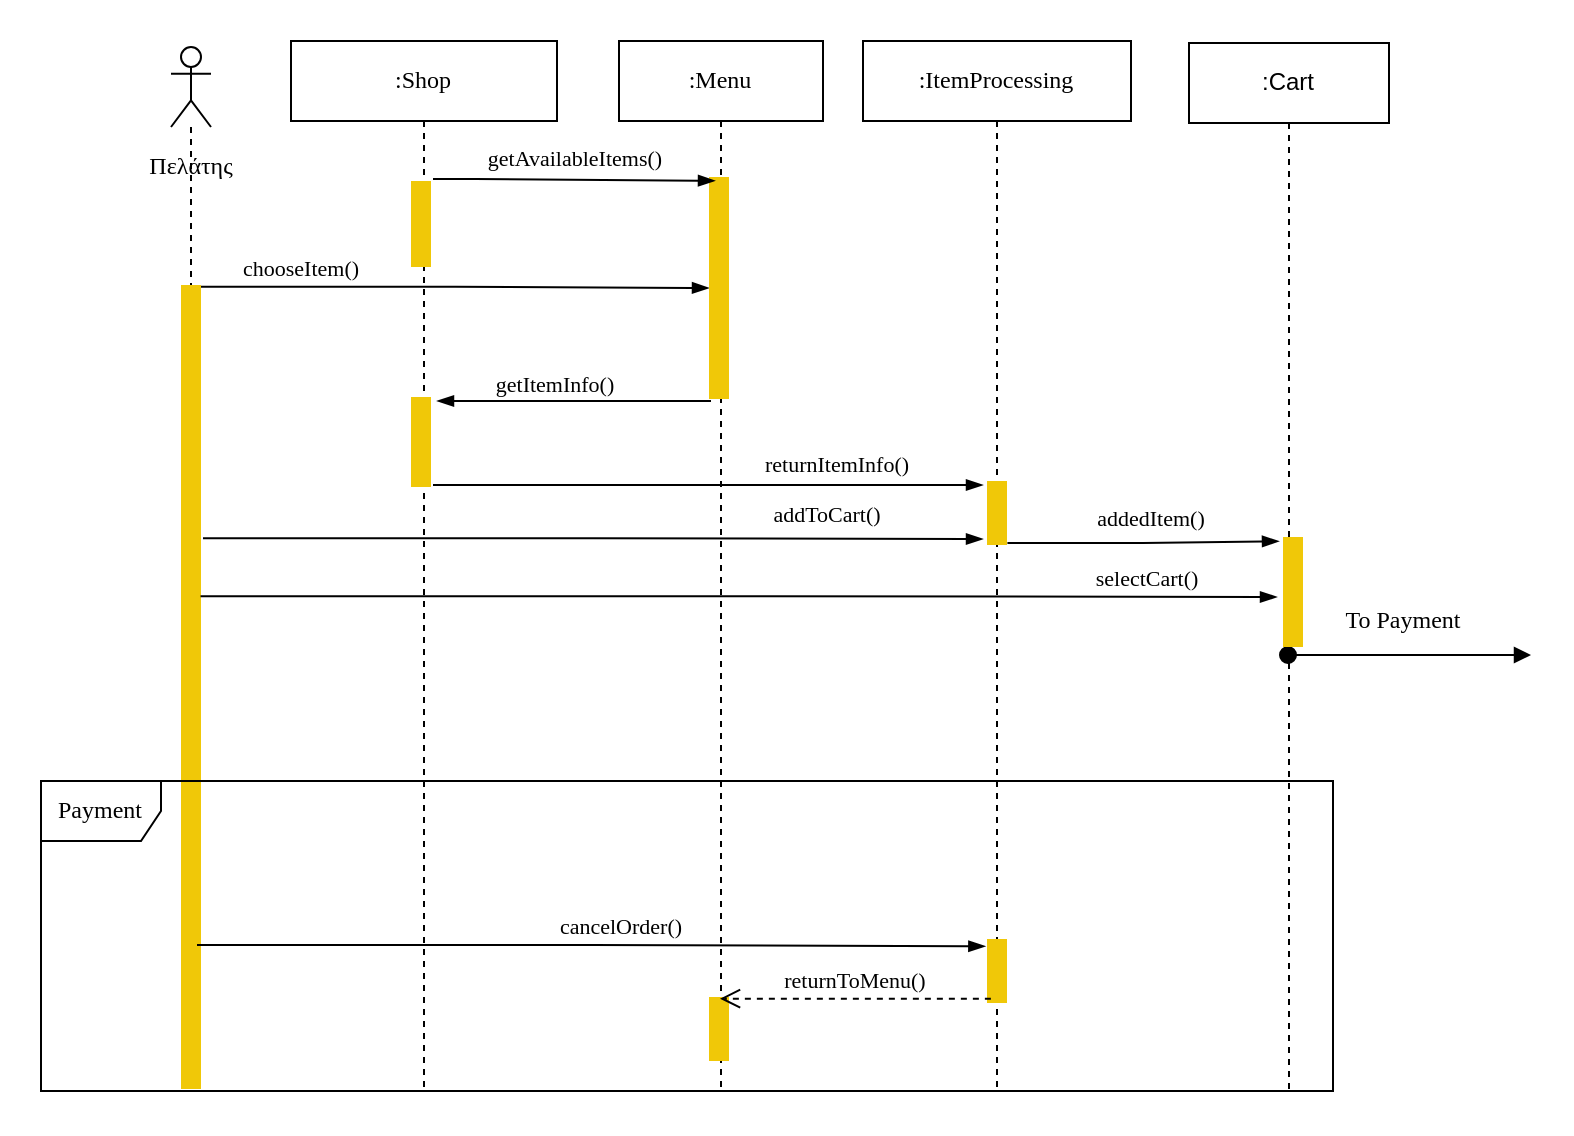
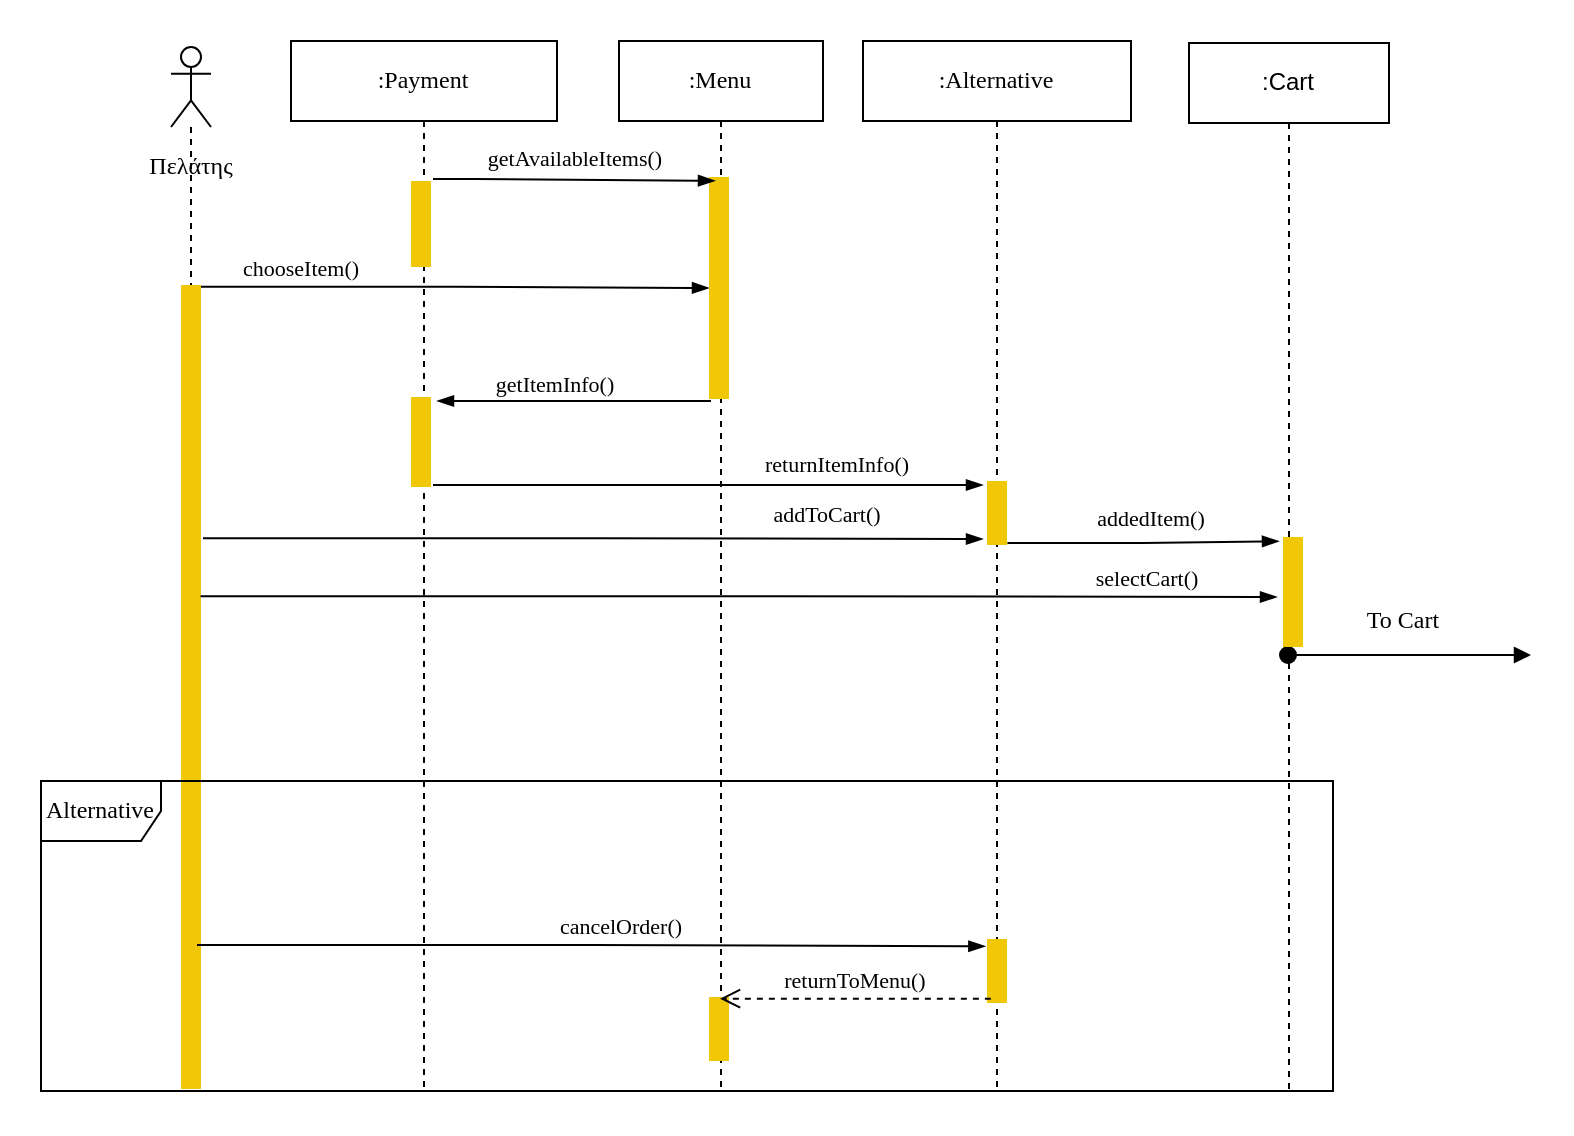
node ":Shop": label ":Shop" -> ":Payment"
node ":ItemProcessing": label ":ItemProcessing" -> ":Alternative"
node "To Payment": label "To Payment" -> "To Cart"
node "Payment": label "Payment" -> "Alternative"
